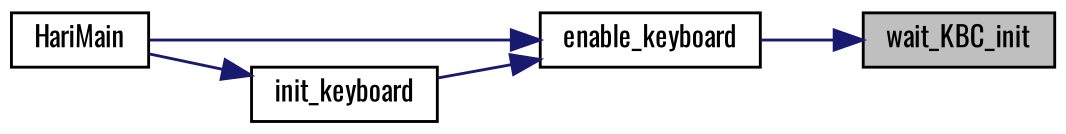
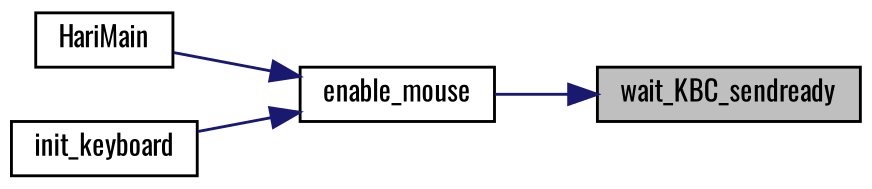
node "enable_keyboard": label "enable_keyboard" -> "enable_mouse"
node "wait_KBC_init": label "wait_KBC_init" -> "wait_KBC_sendready"
edge "HariMain" -> "init_keyboard": removed
